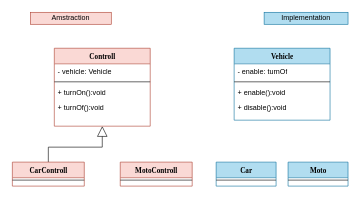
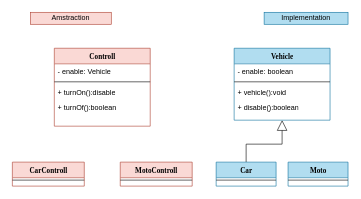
node "- vehicle: Vehicle": label "- vehicle: Vehicle" -> "- enable: Vehicle"
node "- enable: turnOf": label "- enable: turnOf" -> "- enable: boolean"
node "+ turnOn():void": label "+ turnOn():void" -> "+ turnOn():disable"
node "+ enable():void": label "+ enable():void" -> "+ vehicle():void"
node "+ turnOf():void": label "+ turnOf():void" -> "+ turnOf():boolean"
node "+ disable():void": label "+ disable():void" -> "+ disable():boolean"
edge "Car" -> "Vehicle": added
edge "CarControll" -> "Controll": removed
